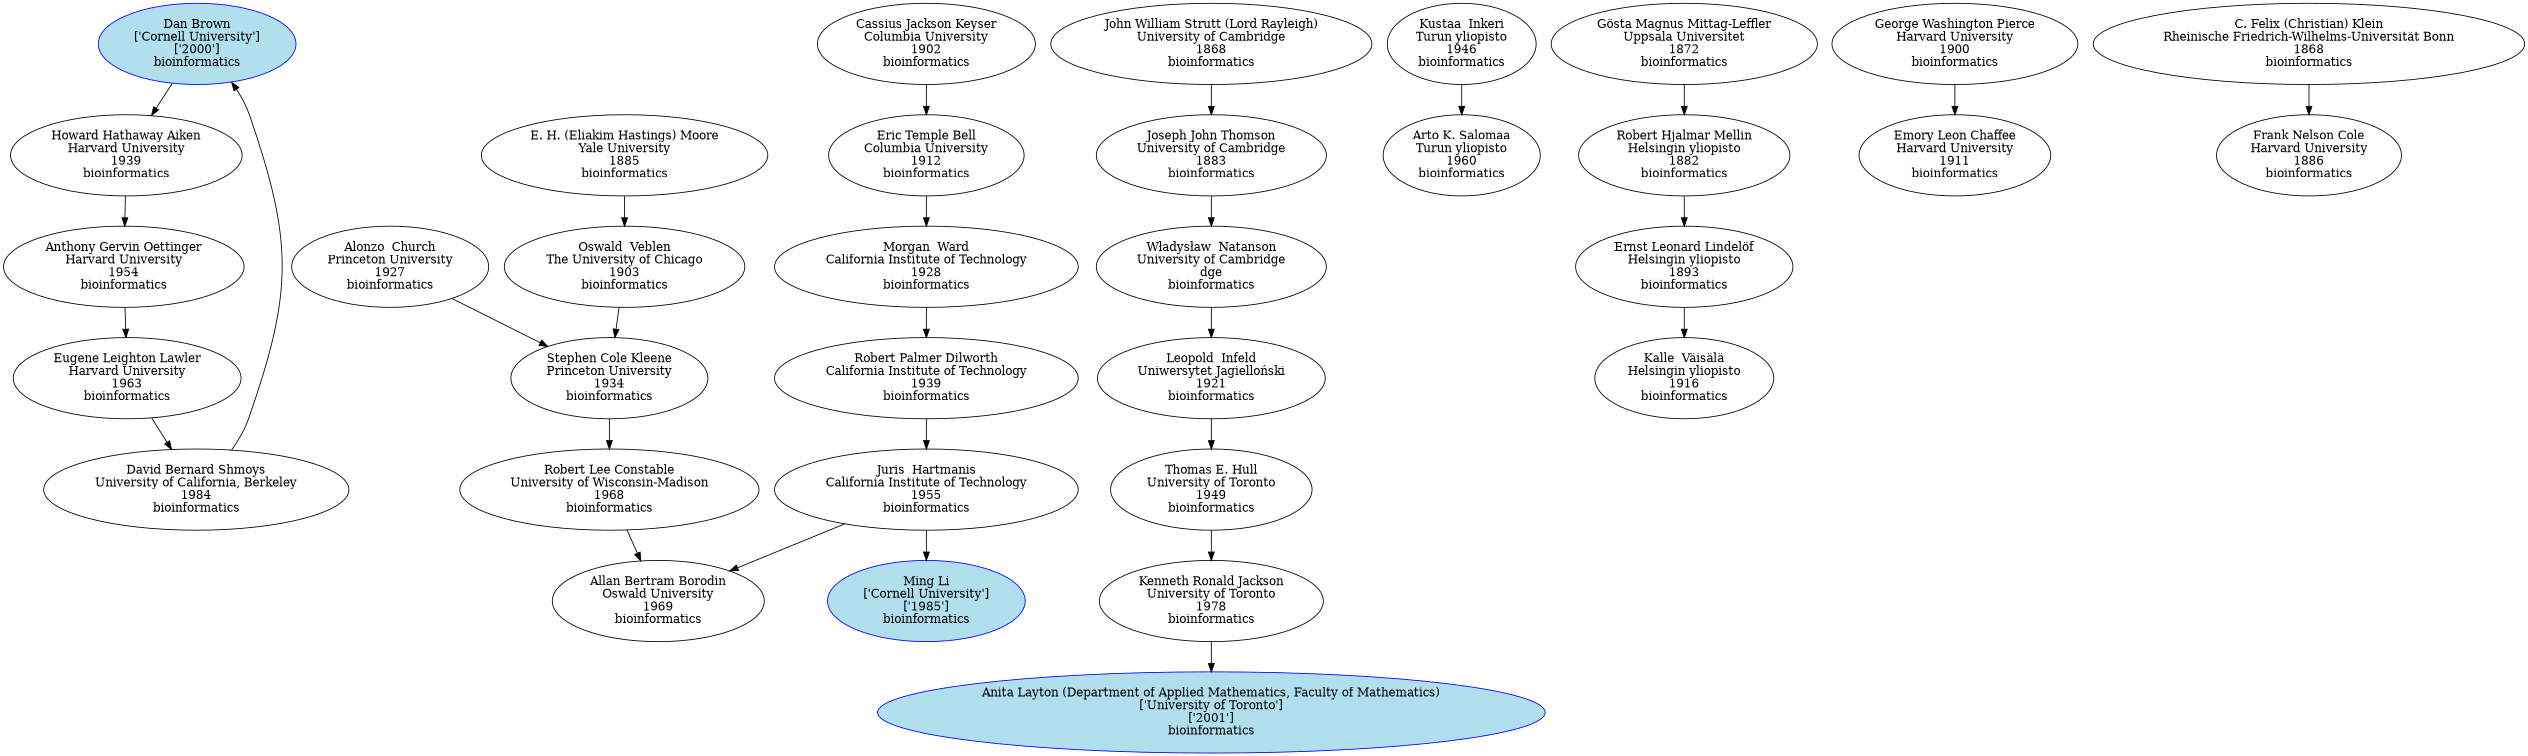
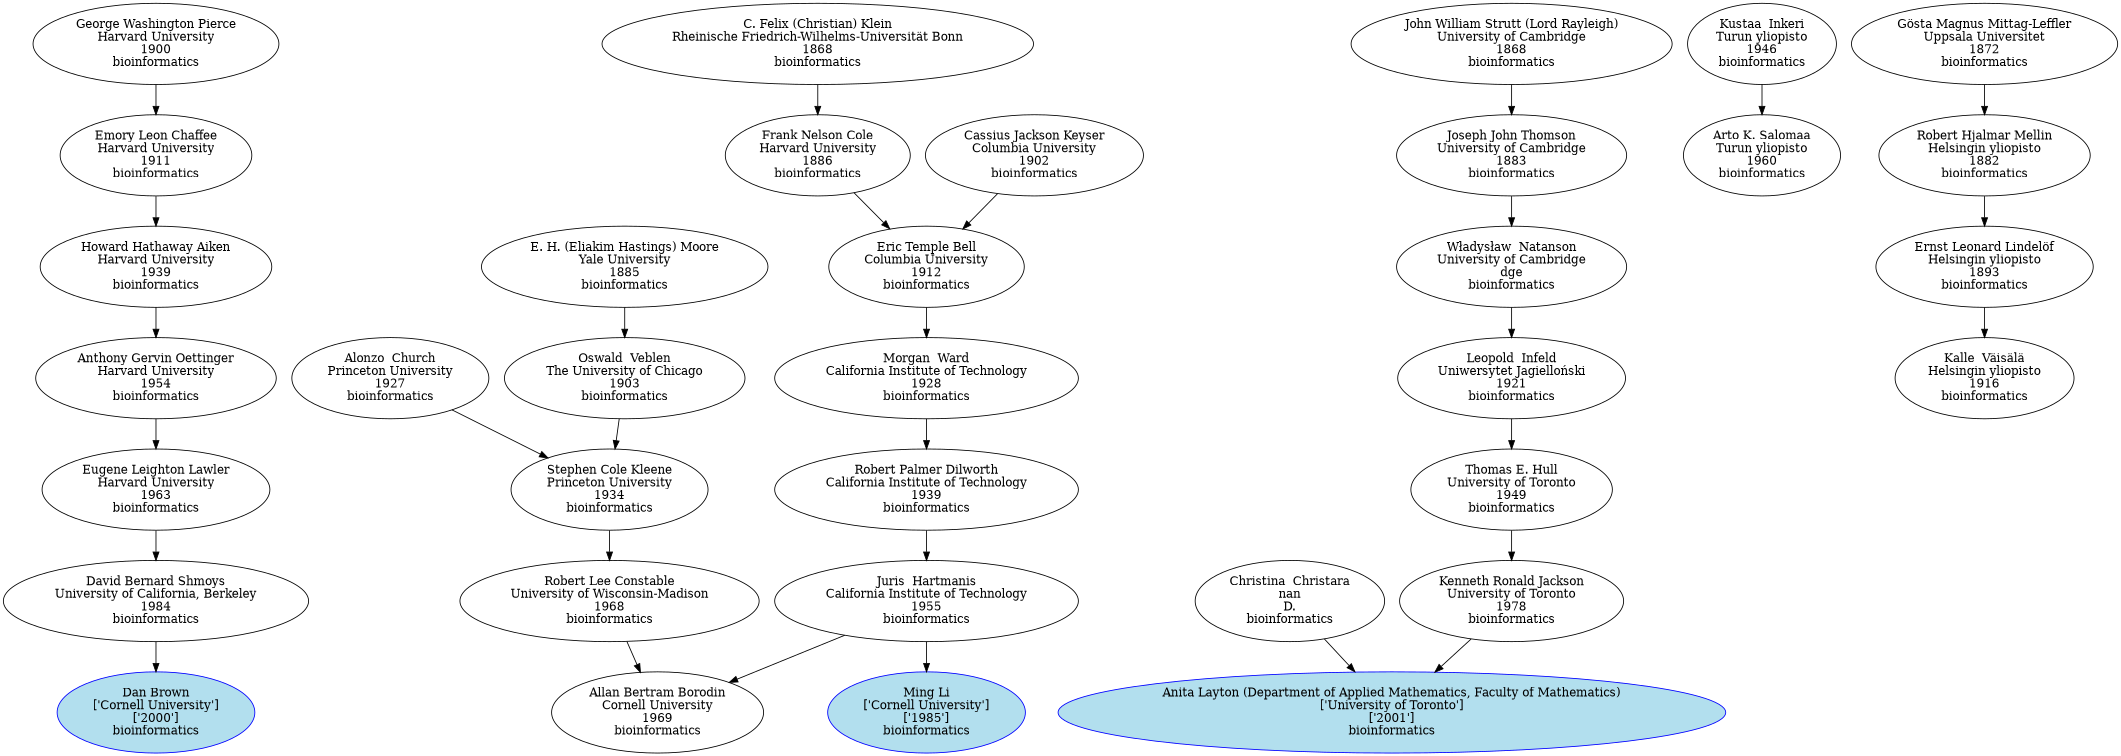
edge "​Dan Brown ['Cornell University'] ['2000'] bioinformatics" -> "Howard Hathaway Aiken Harvard University 1939 bioinformatics": now "Emory Leon Chaffee Harvard University 1911 bioinformatics" -> "Howard Hathaway Aiken Harvard University 1939 bioinformatics"
edge "Frank Nelson Cole Harvard University 1886 bioinformatics" -> "Eric Temple Bell Columbia University 1912 bioinformatics": added
node "Allan Bertram Borodin Oswald University 1969 bioinformatics": label "Allan Bertram Borodin Oswald University 1969 bioinformatics" -> "Allan Bertram Borodin Cornell University 1969 bioinformatics"
node "Christina  Christara nan D. bioinformatics": added
